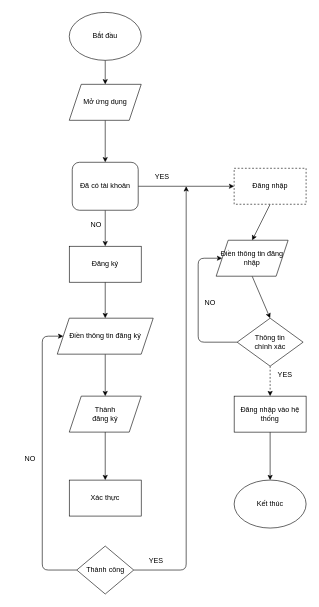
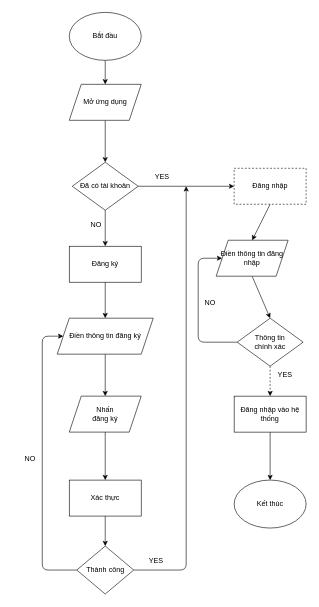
node "Đã có tài khoản": shape rounded rectangle -> diamond
node "Thành đăng ký": label "Thành đăng ký" -> "Nhấn đăng ký"
edge "Xác thực" -> "Thành công": added
